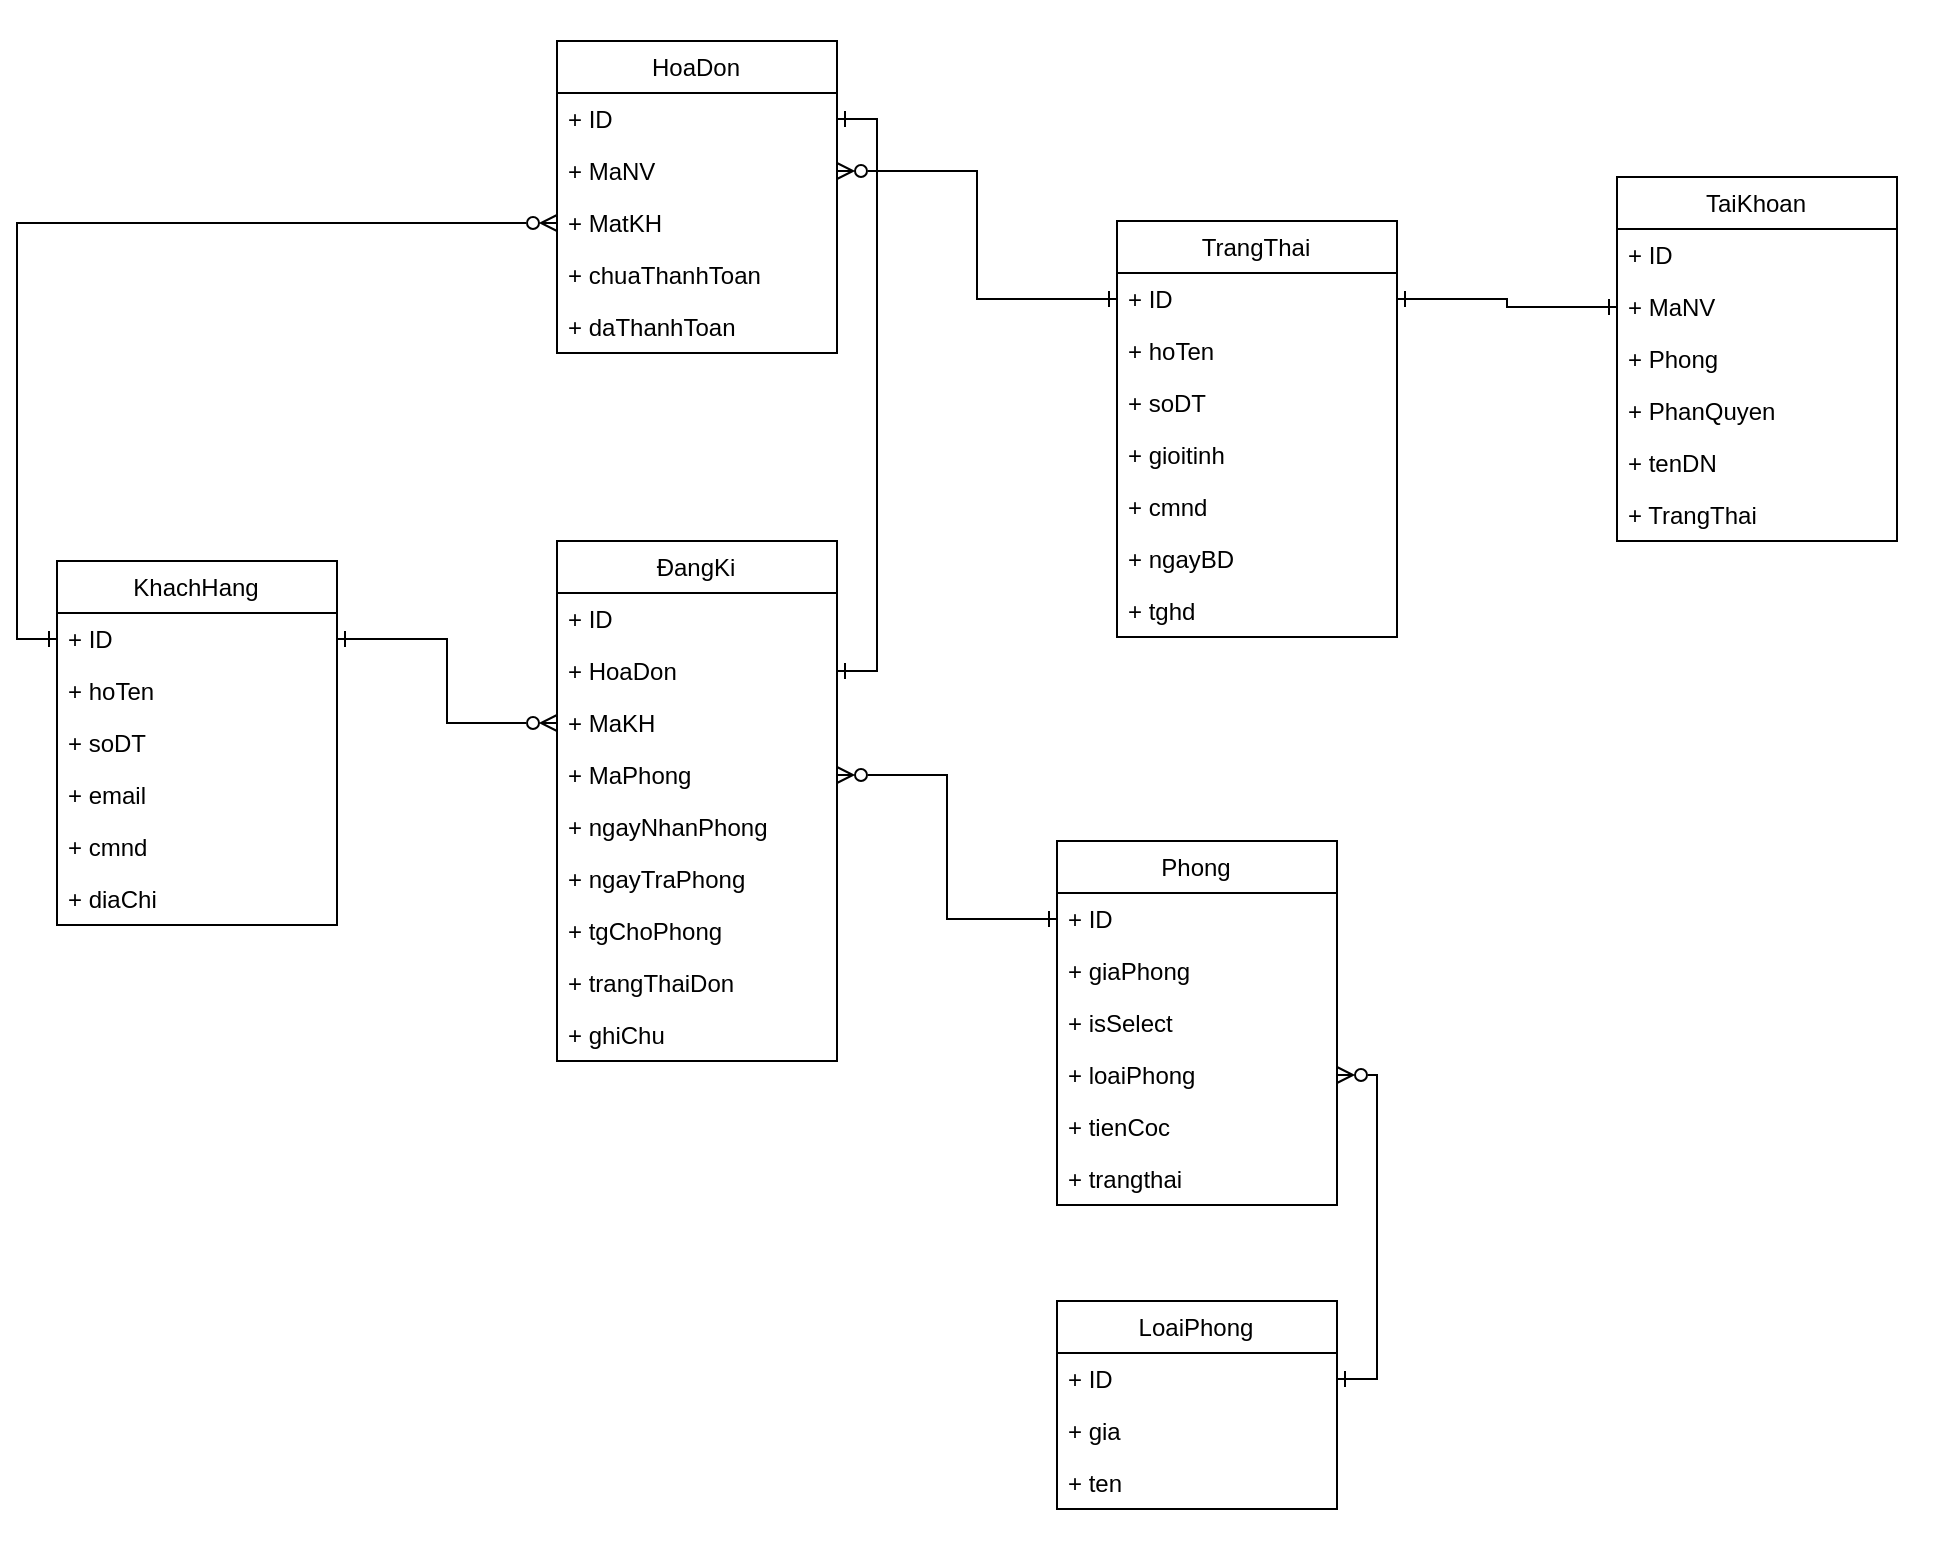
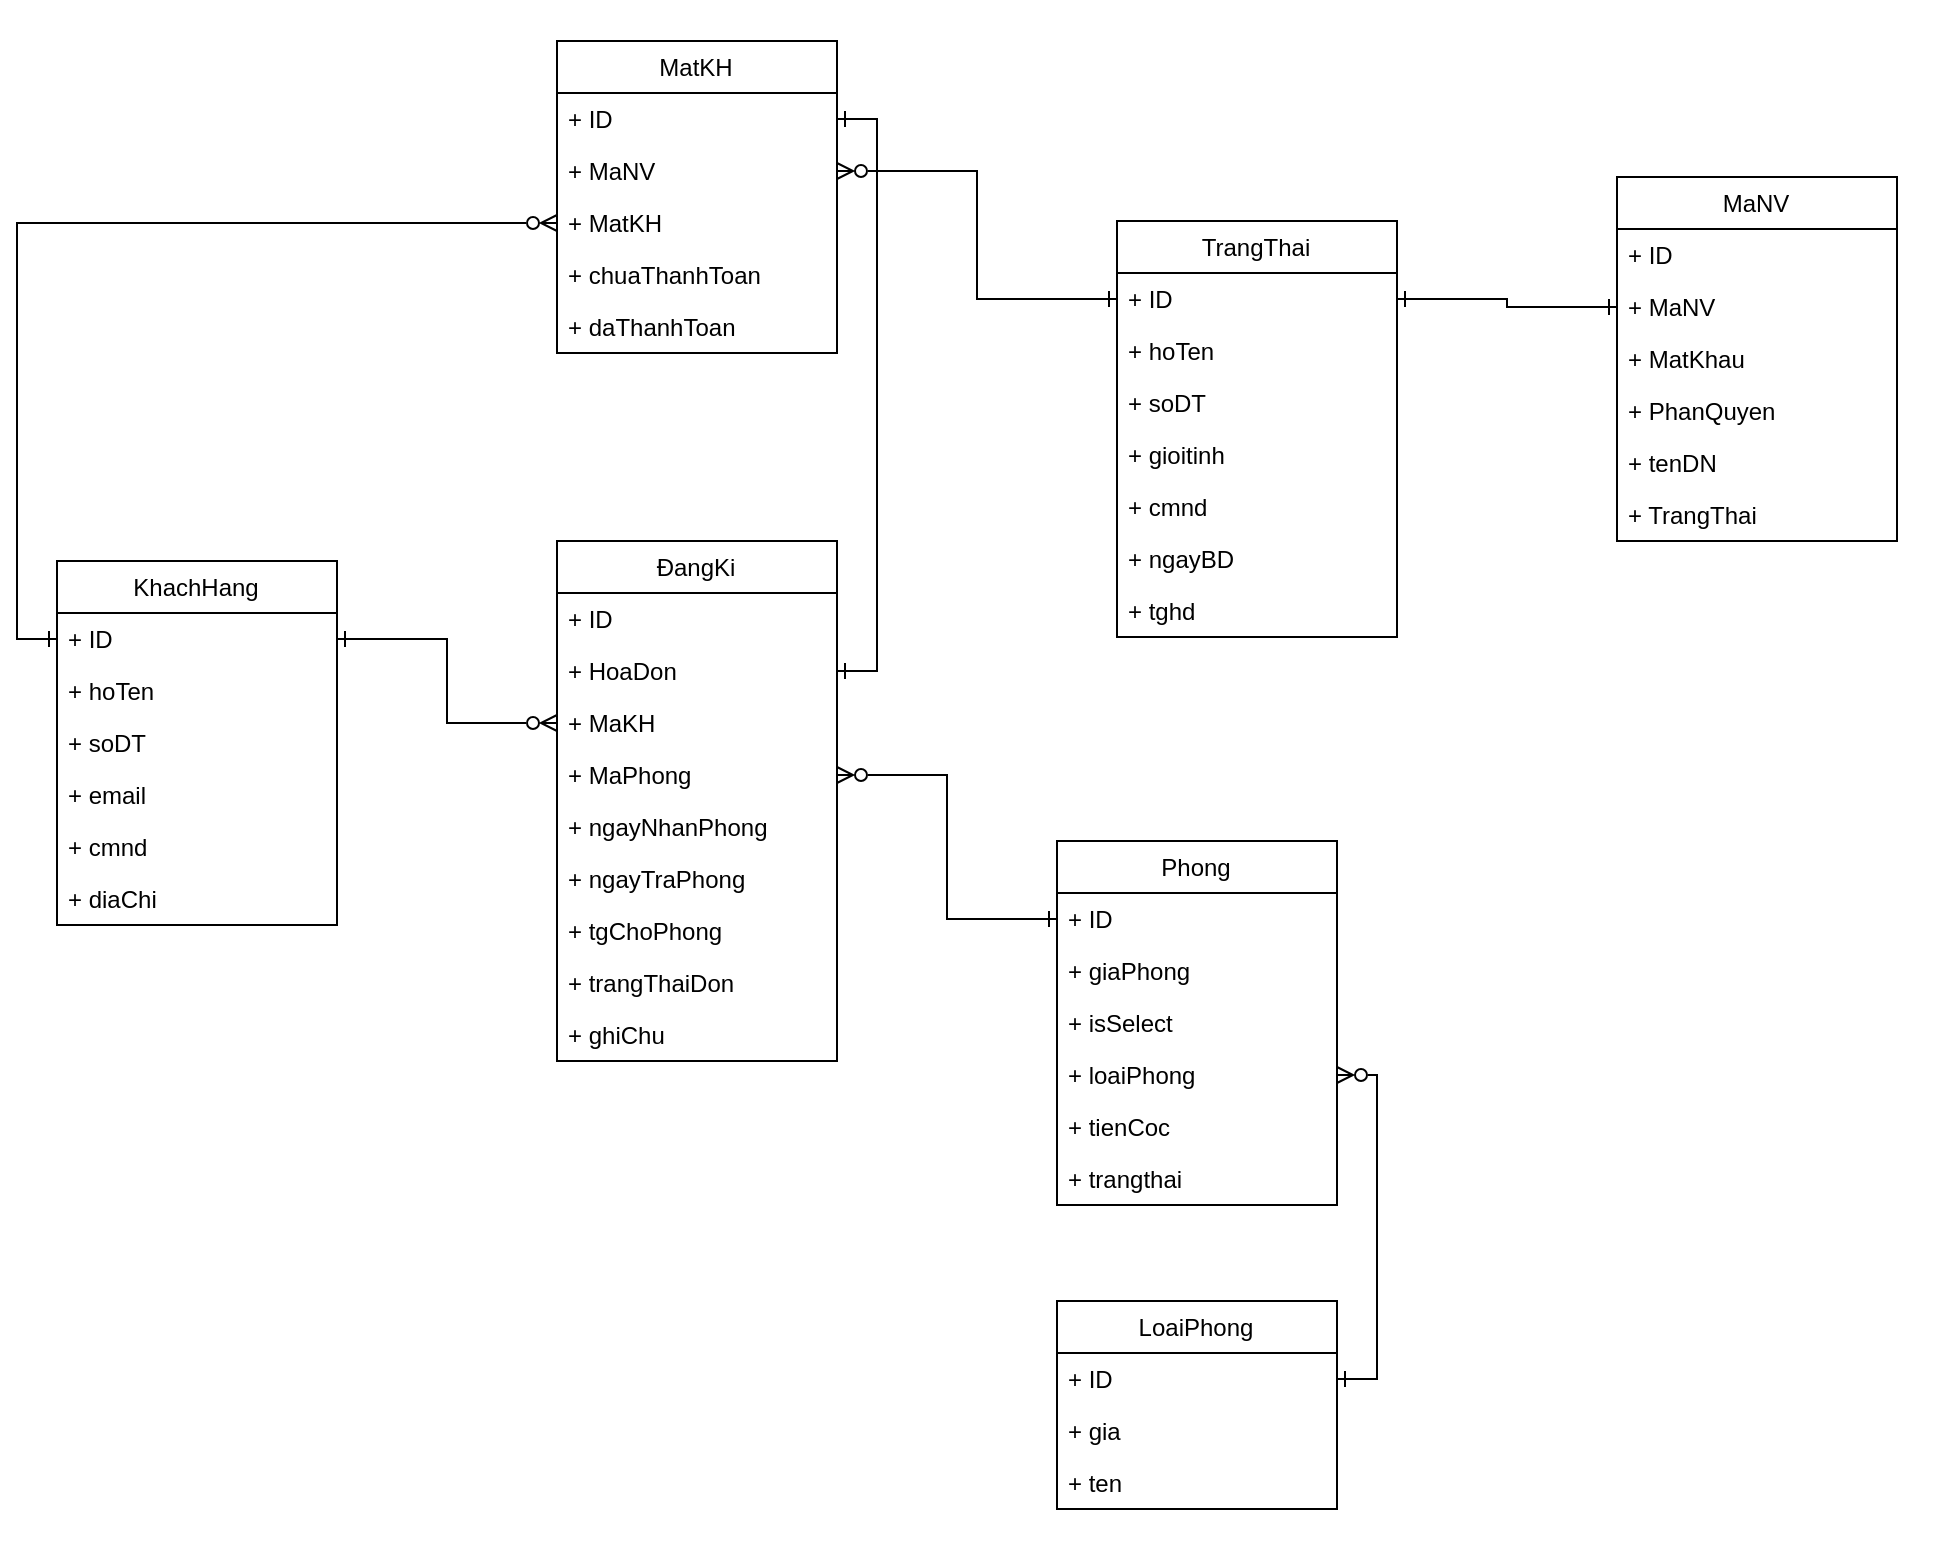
node "HoaDon": label "HoaDon" -> "MatKH"
node "TaiKhoan": label "TaiKhoan" -> "MaNV"
node "+ Phong": label "+ Phong" -> "+ MatKhau"
